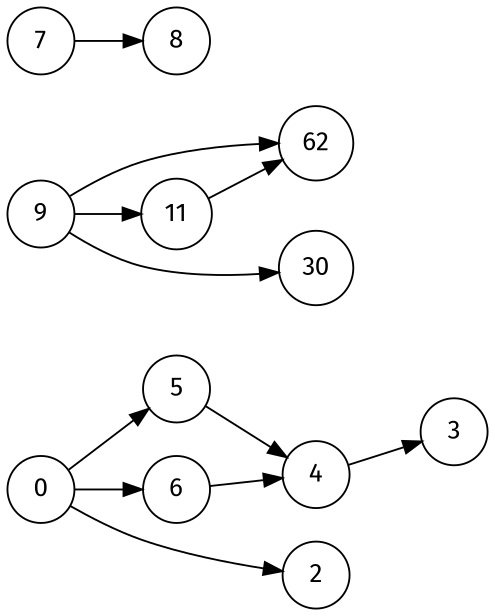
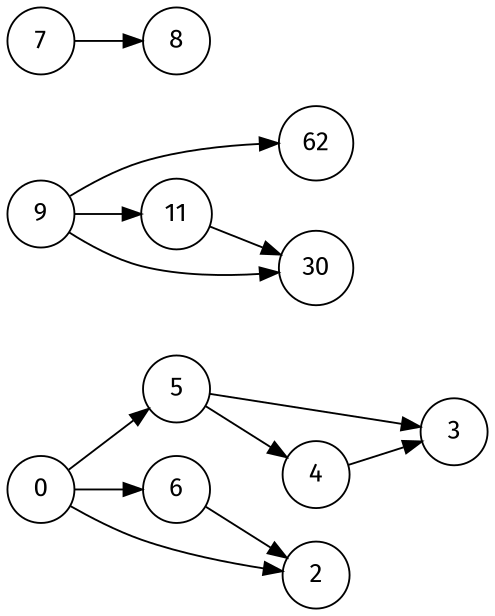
edge "11" -> "62": now "11" -> "30"
edge "5" -> "3": added
edge "6" -> "4": now "6" -> "2"
